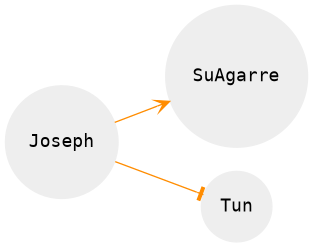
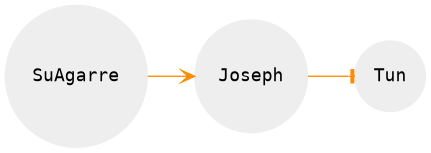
edge "Joseph" -> "SuAgarre": reversed
